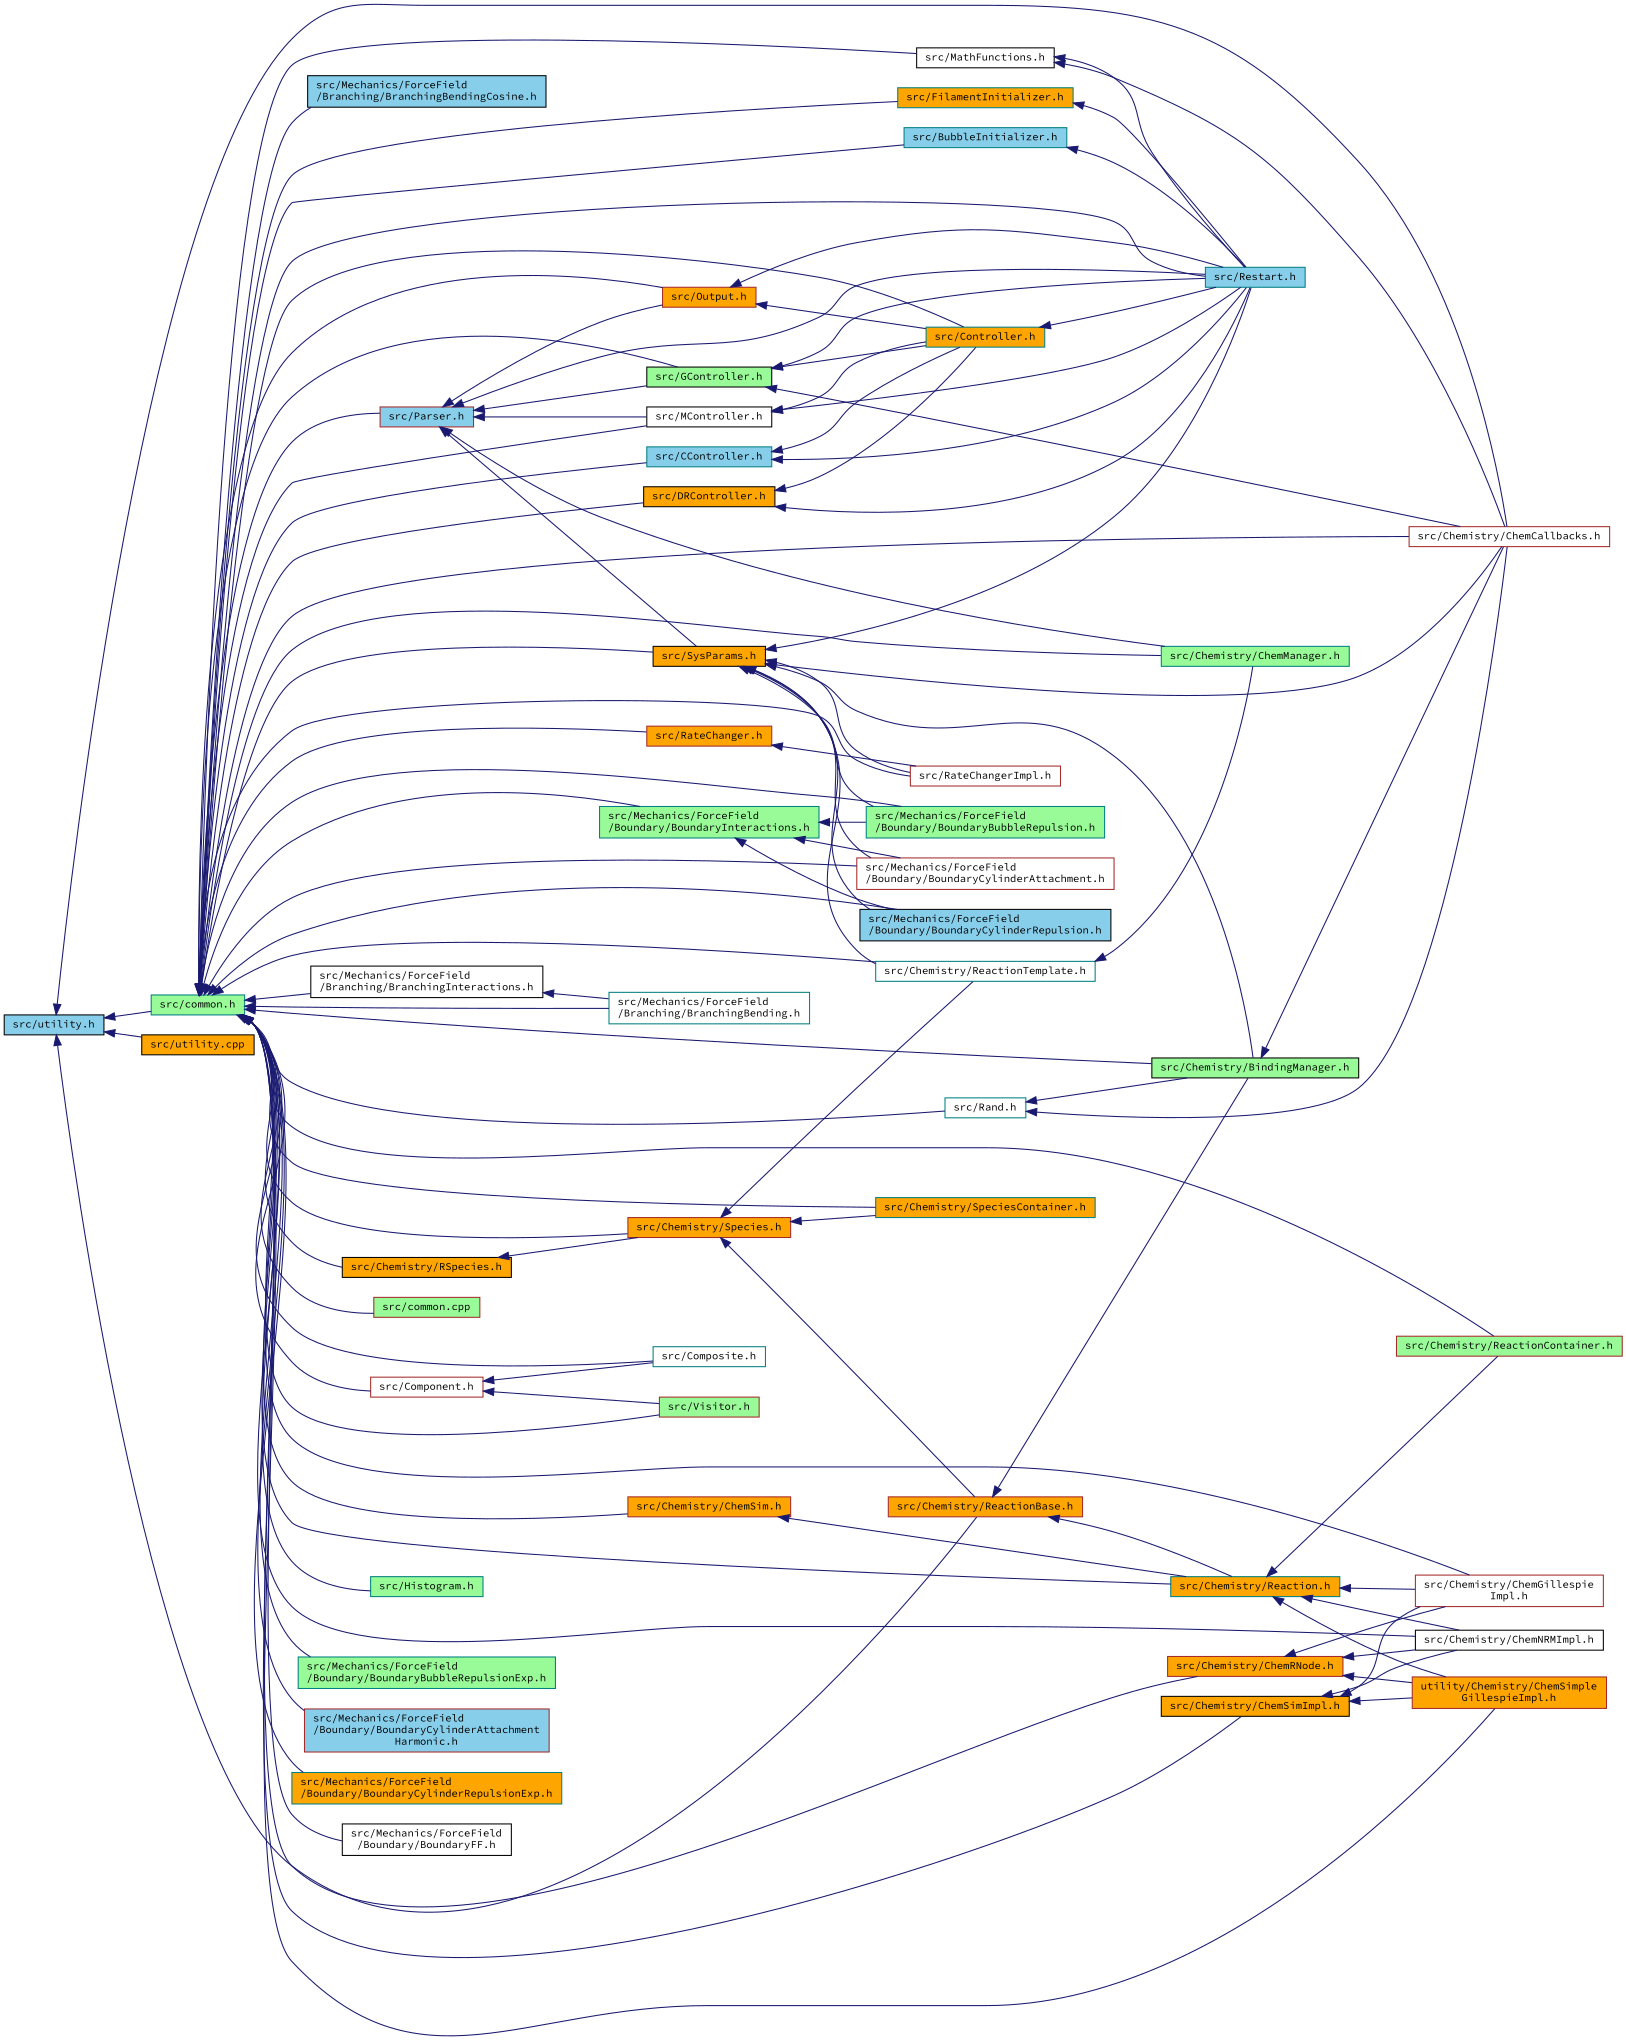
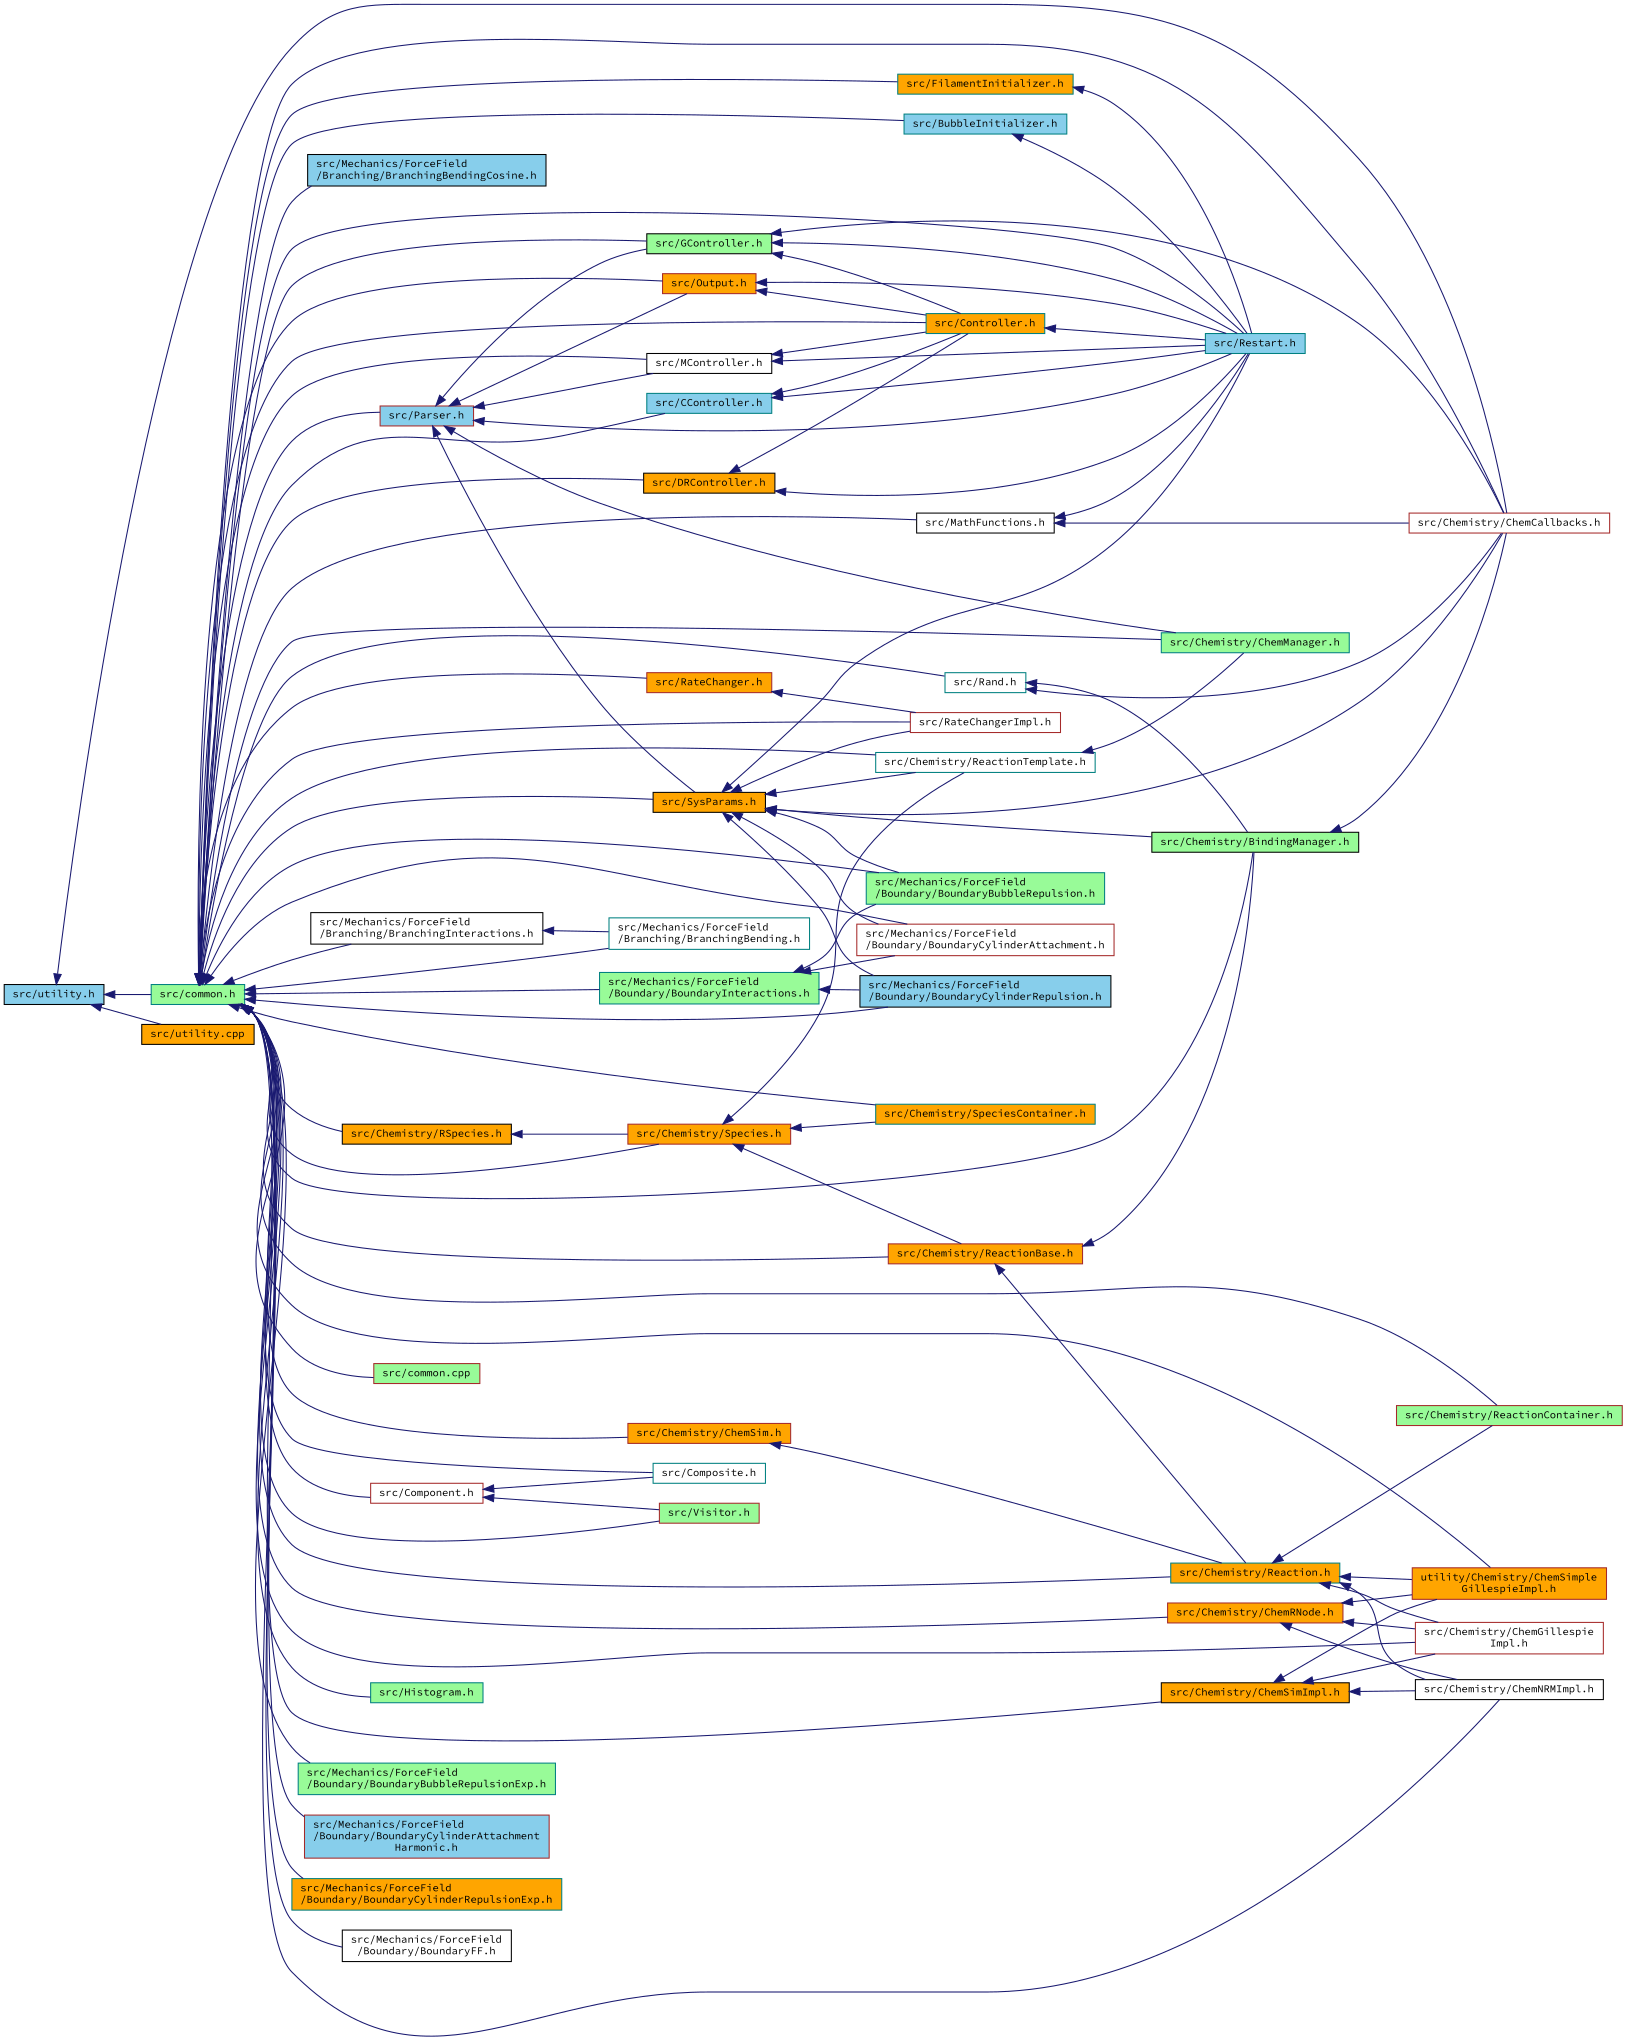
edge "src/Chemistry/ReactionBase.h" -> "src/utility.h": now "src/Chemistry/ReactionBase.h" -> "src/common.h"
